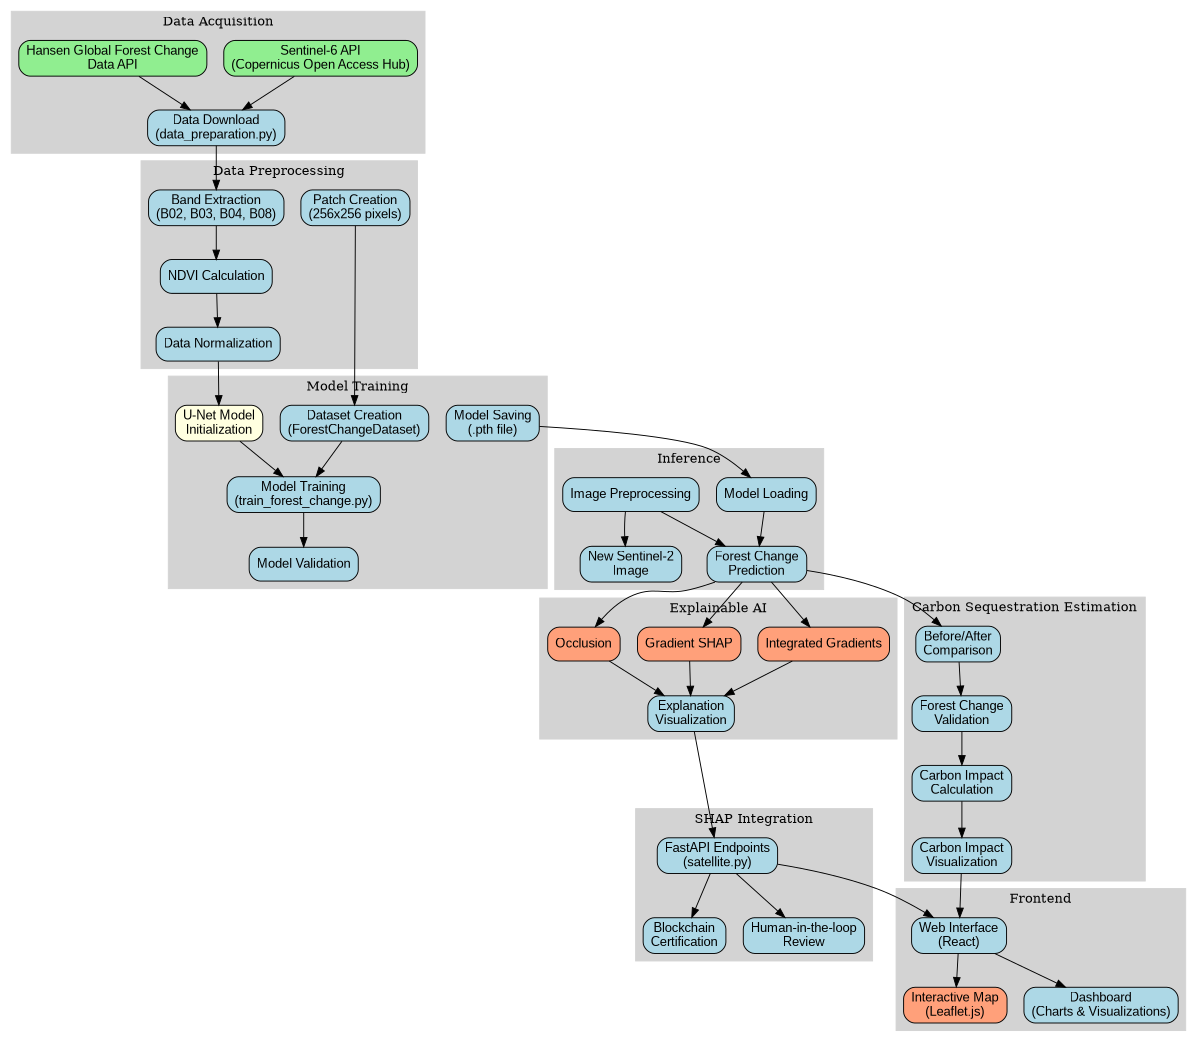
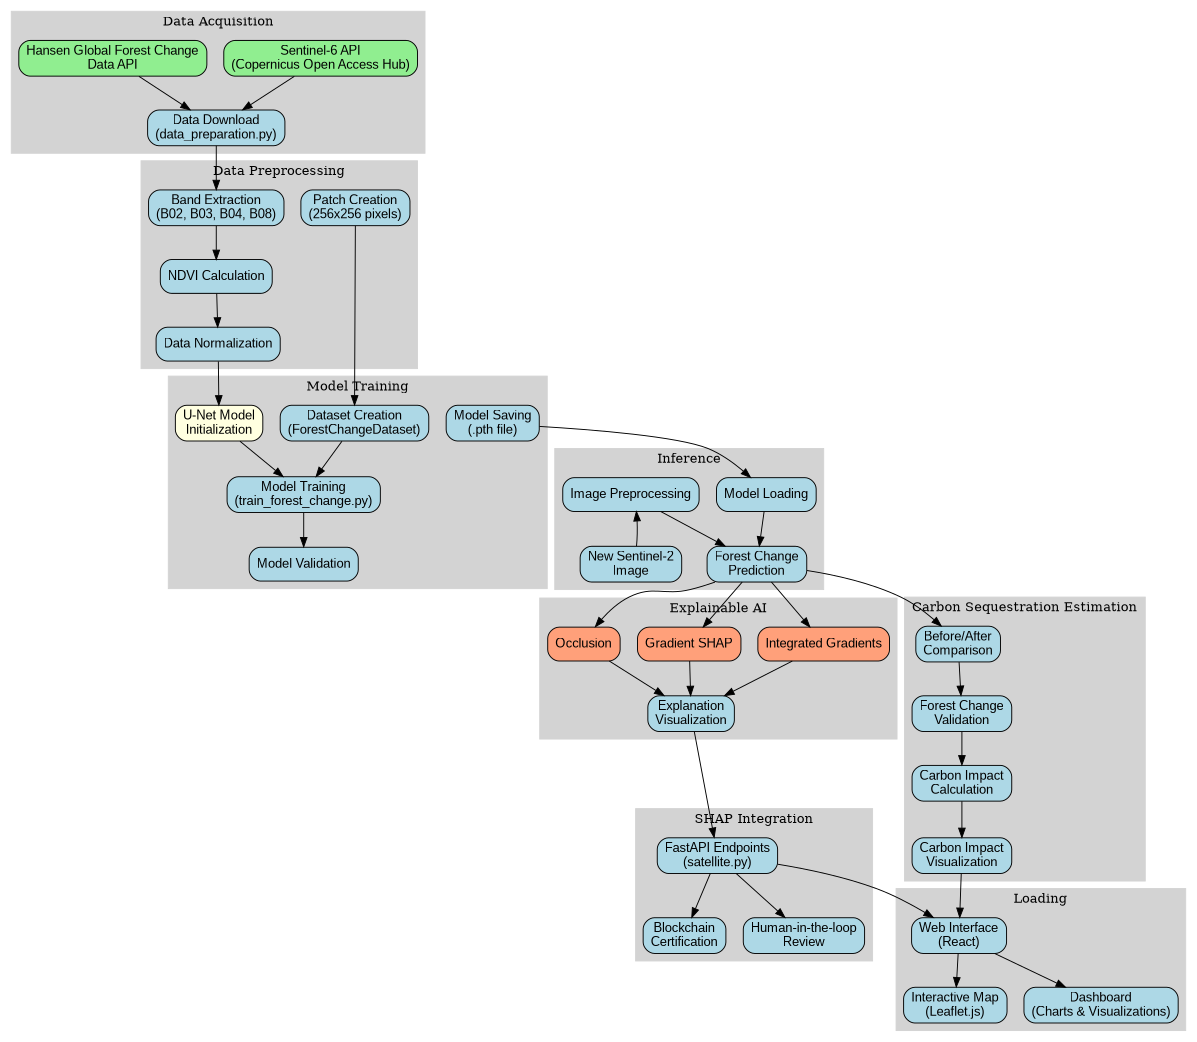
edge "Image Preprocessing" -> "New Sentinel-2 Image": reversed
cluster "Frontend": label "Frontend" -> "Loading"
node "Interactive Map (Leaflet.js)": fillcolor lightsalmon -> lightblue
